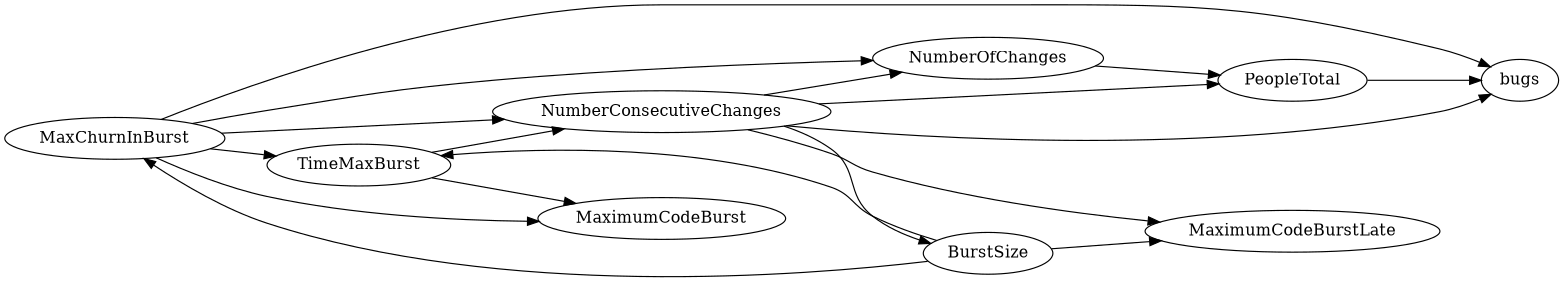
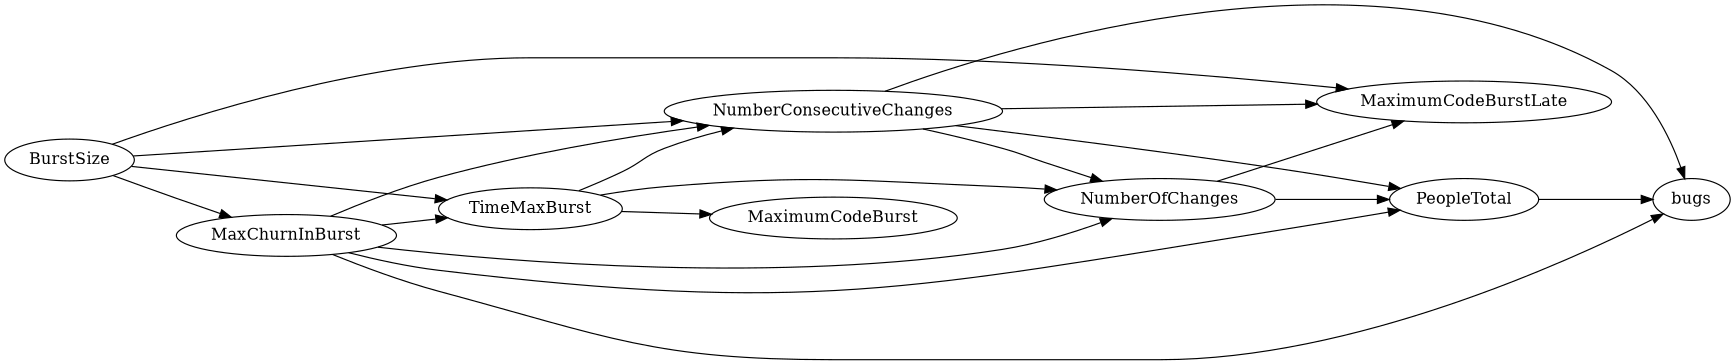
edge "NumberOfChanges" -> "MaximumCodeBurstLate": added
edge "TimeMaxBurst" -> "NumberOfChanges": added
edge "NumberConsecutiveChanges" -> "BurstSize": reversed
edge "MaxChurnInBurst" -> "MaximumCodeBurst": now "MaxChurnInBurst" -> "PeopleTotal"
